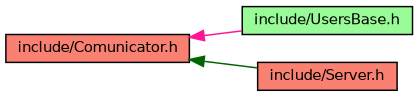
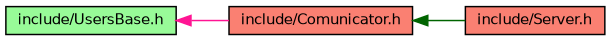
edge "include/UsersBase.h" -> "include/Comunicator.h": reversed
